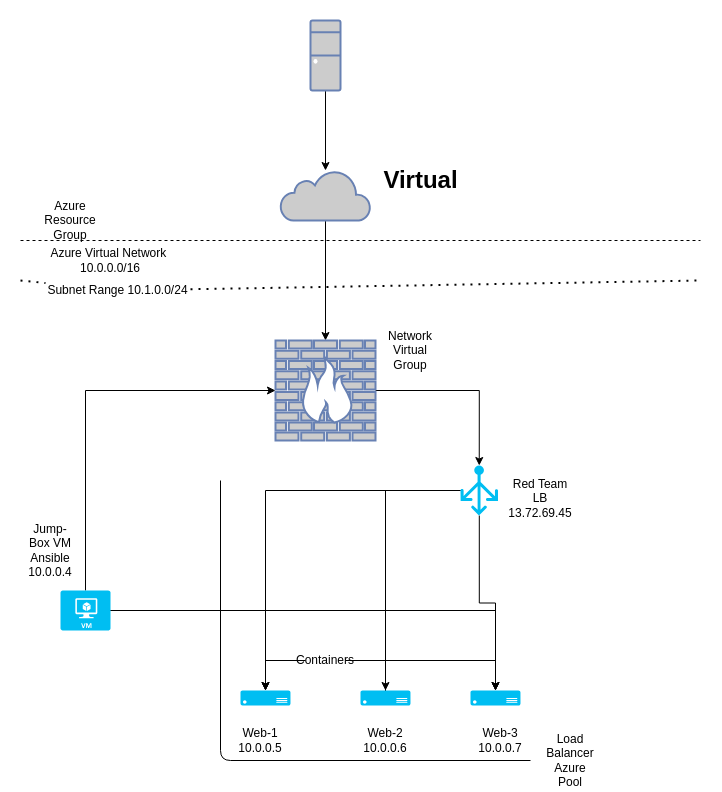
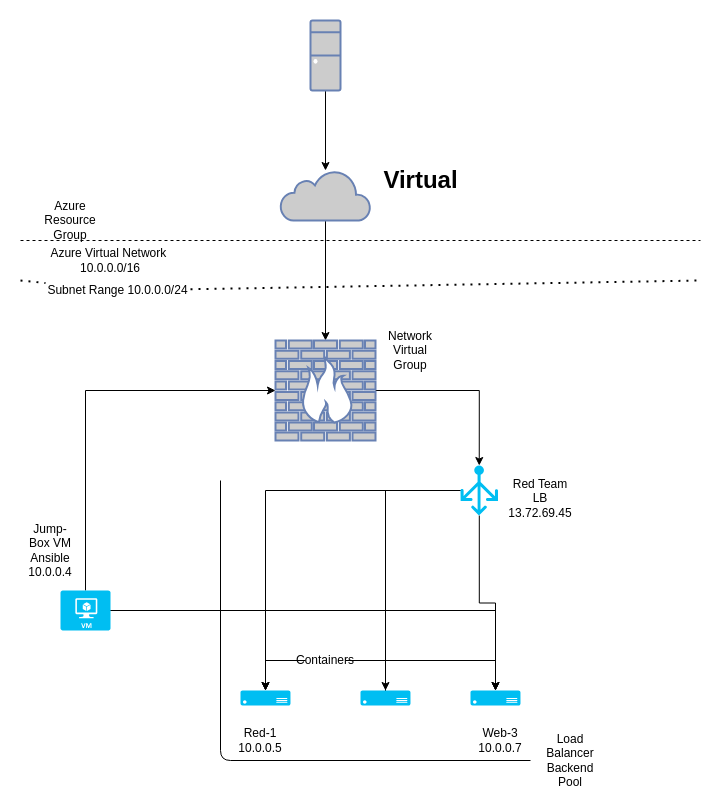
node "Subnet Range 10.1.0.0/24": label "Subnet Range 10.1.0.0/24" -> "Subnet Range 10.0.0.0/24"
node "Web-1 10.0.0.5": label "Web-1 10.0.0.5" -> "Red-1 10.0.0.5"
node "Web-2 10.0.0.6": removed
node "Load Balancer Azure Pool": label "Load Balancer Azure Pool" -> "Load Balancer Backend Pool"
